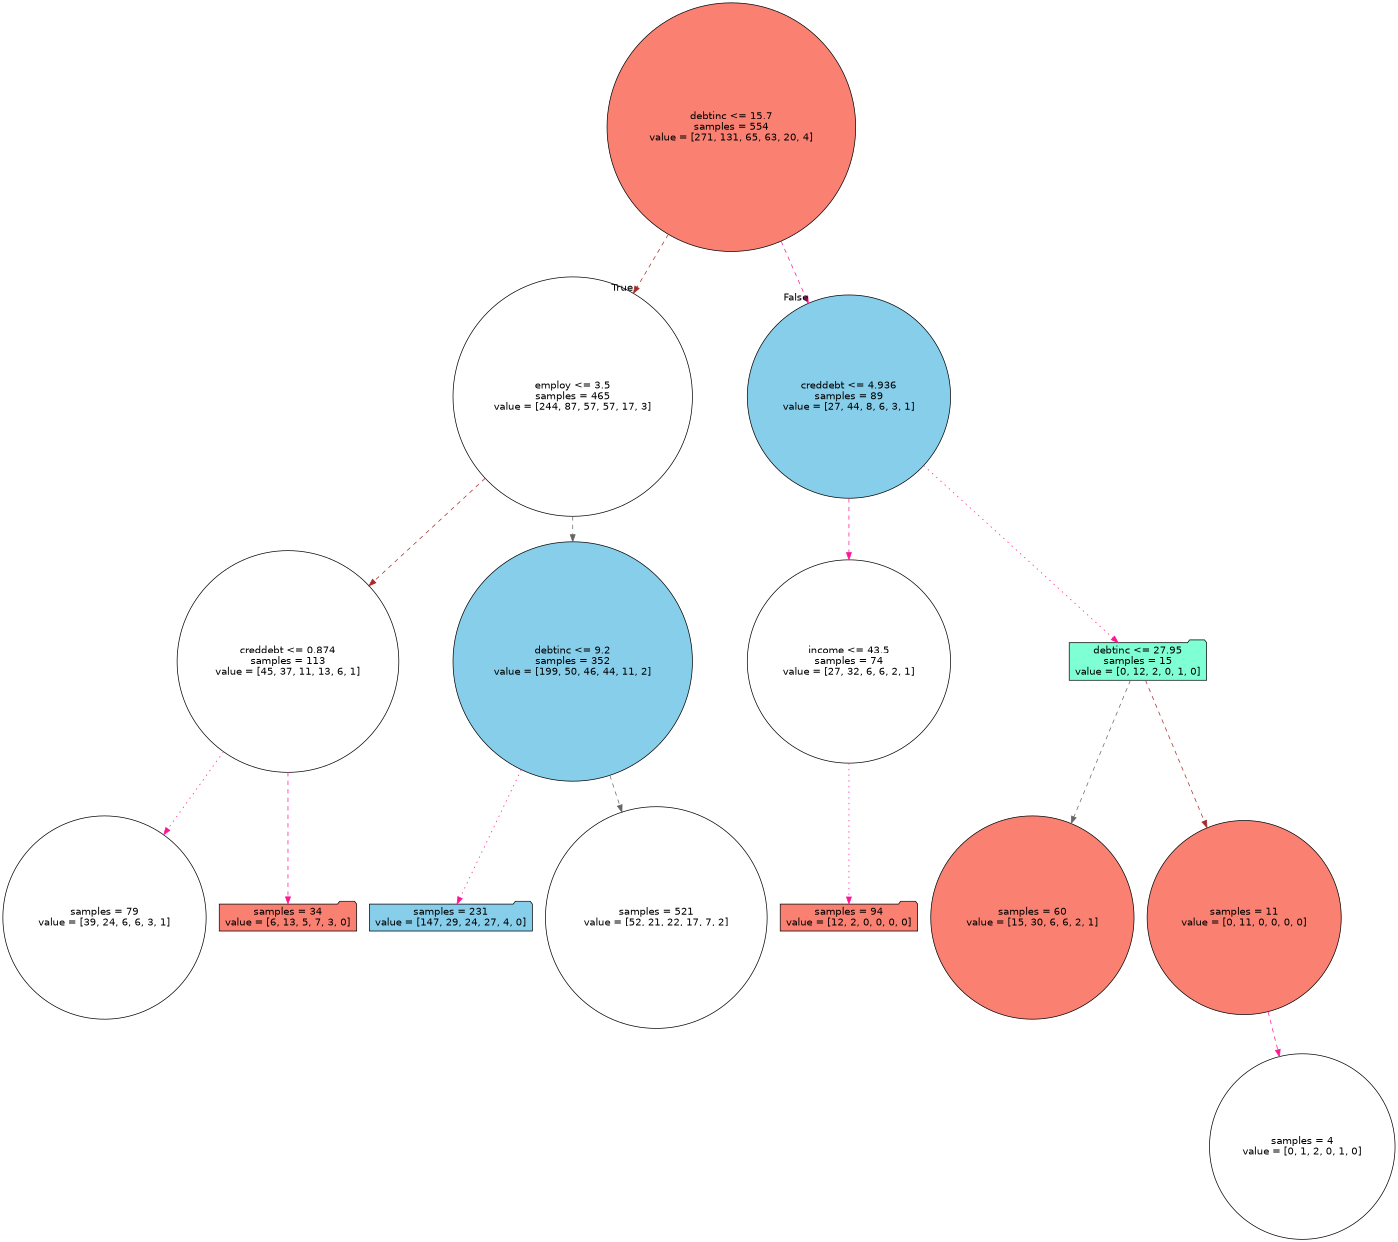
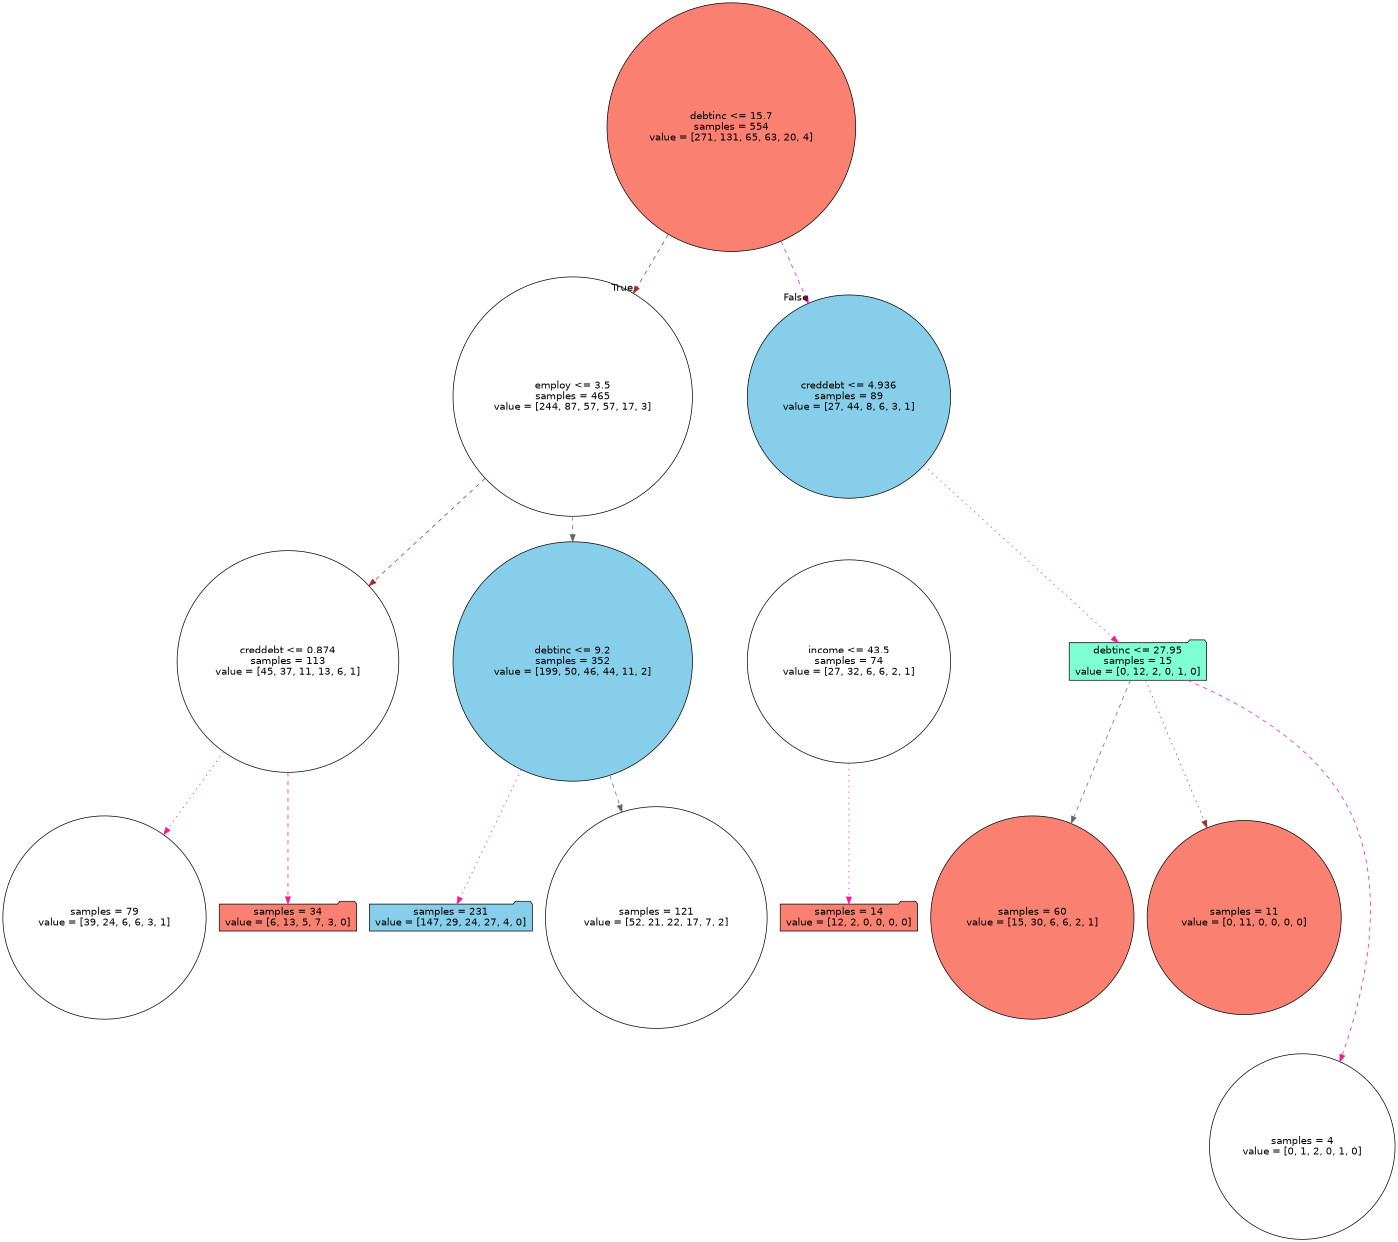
edge "creddebt <= 4.936 samples = 89 value = [27, 44, 8, 6, 3, 1]" -> "income <= 43.5 samples = 74 value = [27, 32, 6, 6, 2, 1]": removed
edge "debtinc <= 27.95 samples = 15 value = [0, 12, 2, 0, 1, 0]" -> "samples = 11 value = [0, 11, 0, 0, 0, 0]": style dashed -> dotted
node "samples = 521 value = [52, 21, 22, 17, 7, 2]": label "samples = 521 value = [52, 21, 22, 17, 7, 2]" -> "samples = 121 value = [52, 21, 22, 17, 7, 2]"
node "samples = 94 value = [12, 2, 0, 0, 0, 0]": label "samples = 94 value = [12, 2, 0, 0, 0, 0]" -> "samples = 14 value = [12, 2, 0, 0, 0, 0]"
edge "samples = 11 value = [0, 11, 0, 0, 0, 0]" -> "samples = 4 value = [0, 1, 2, 0, 1, 0]": now "debtinc <= 27.95 samples = 15 value = [0, 12, 2, 0, 1, 0]" -> "samples = 4 value = [0, 1, 2, 0, 1, 0]"
